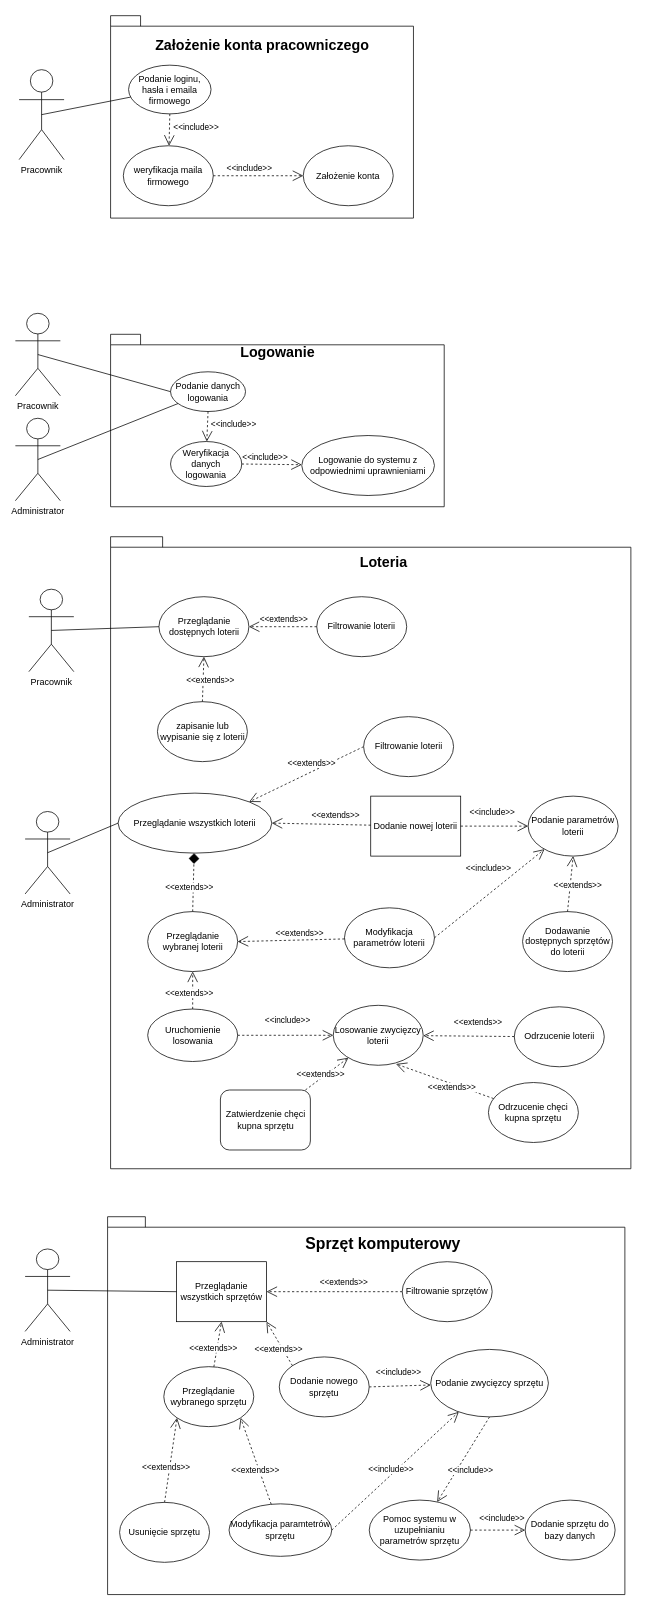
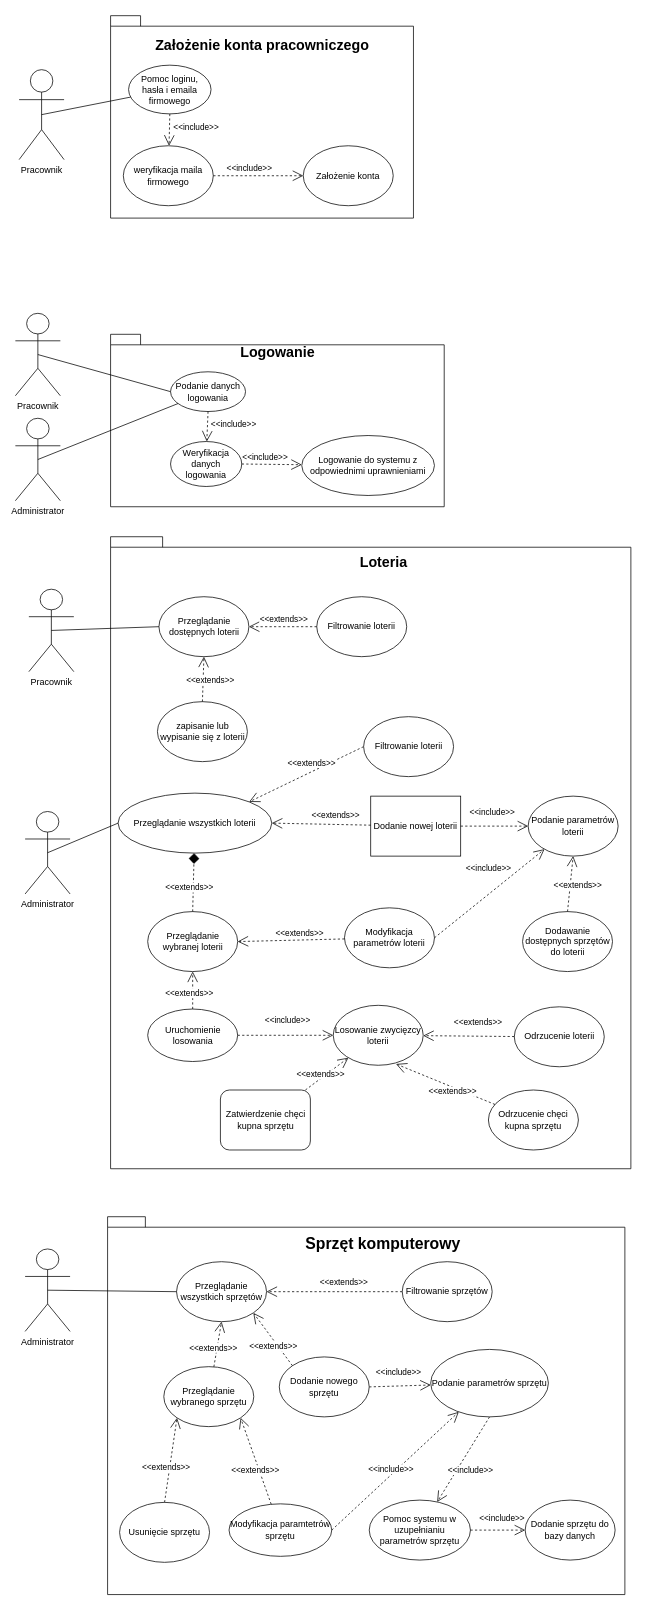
node "Podanie loginu, hasła i emaila firmowego": label "Podanie loginu, hasła i emaila firmowego" -> "Pomoc loginu, hasła i emaila firmowego"
node "Odrzucenie chęci kupna sprzętu": moved (534, 1113) -> (534, 1120)
node "Przeglądanie wszystkich sprzętów": shape rectangle -> ellipse
node "Podanie zwycięzcy sprzętu": label "Podanie zwycięzcy sprzętu" -> "Podanie parametrów sprzętu"
